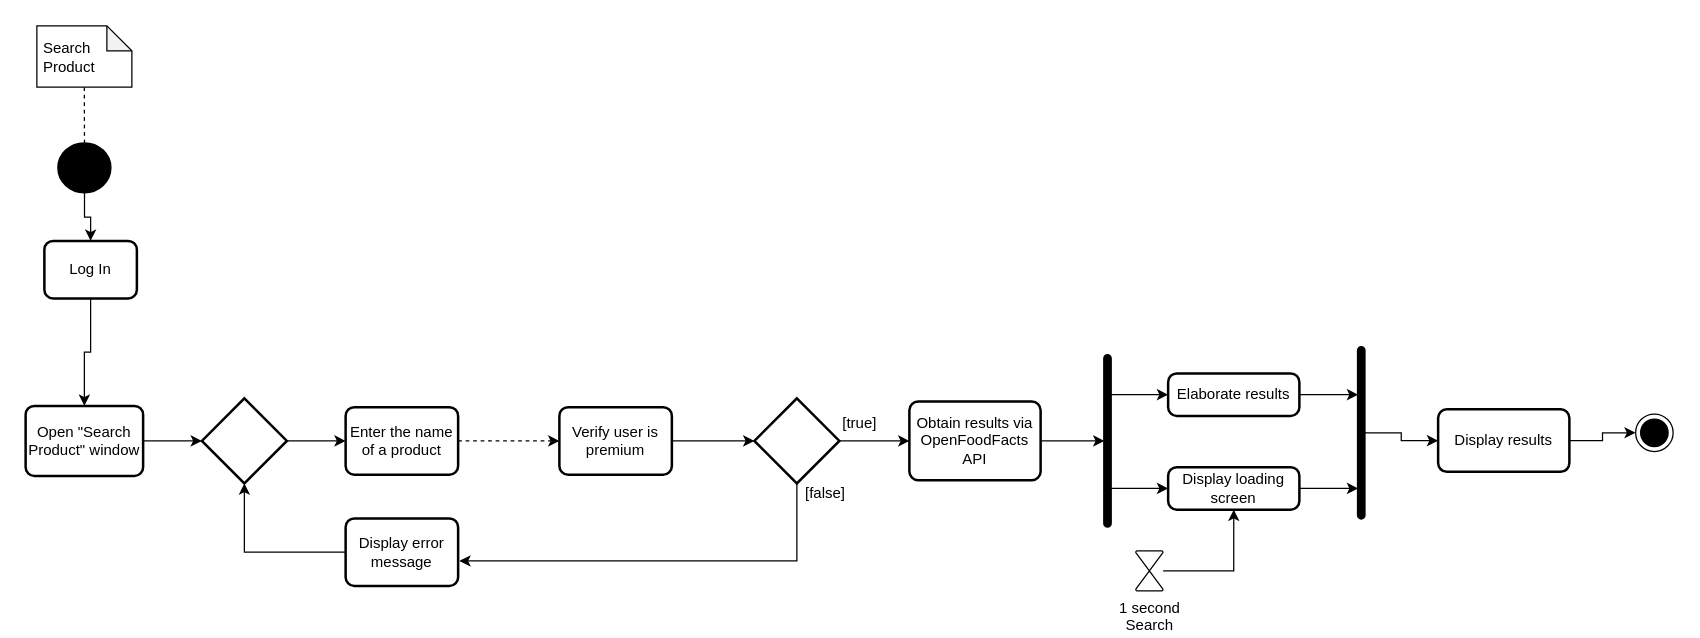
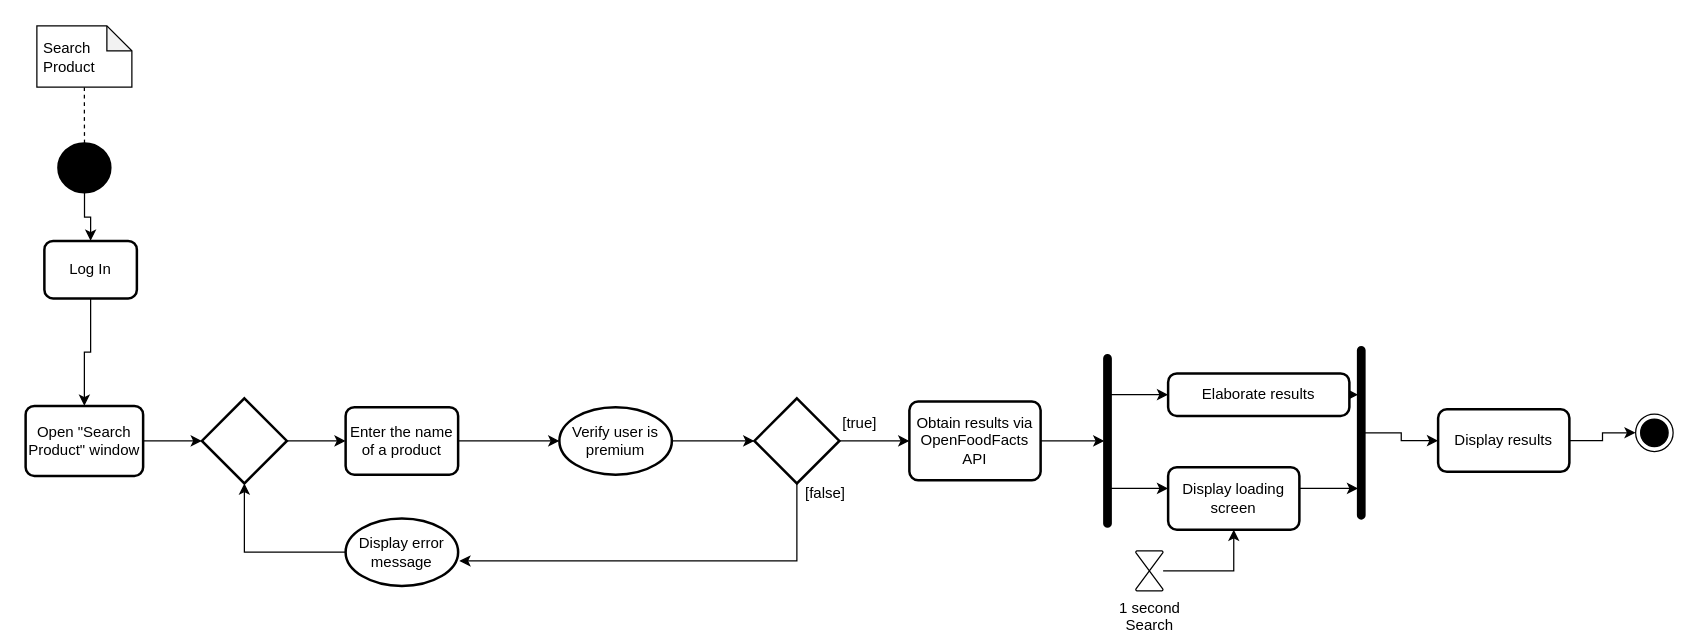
node "Elaborate results": size 131x43 -> 181x43
edge "Enter the name of a product" -> "Verify user is premium": style dashed -> solid
node "Verify user is premium": shape rounded rectangle -> ellipse
node "Display loading screen": size 131x43 -> 131x63
node "Display error message": shape rounded rectangle -> ellipse
